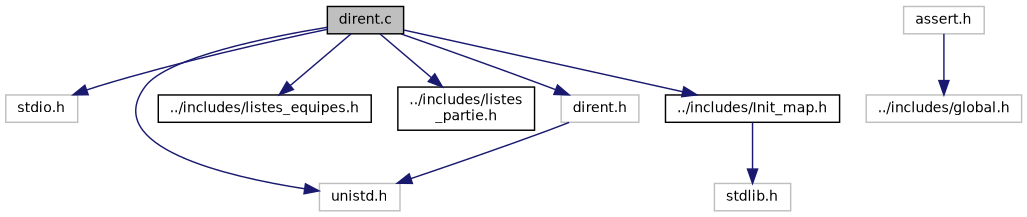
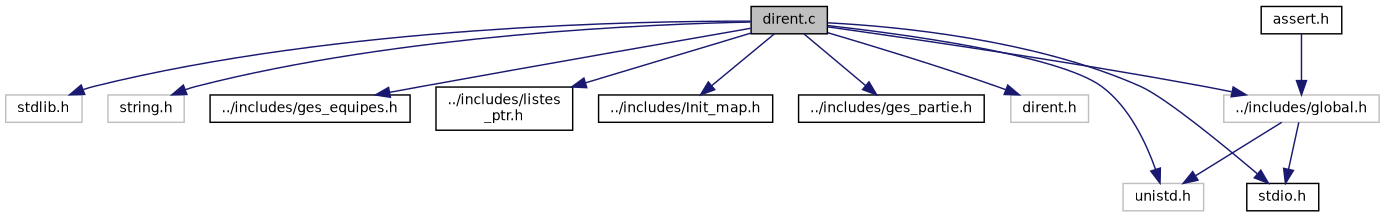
node "assert.h": color grey75 -> black
edge "dirent.c" -> "../includes/global.h": added
node "stdio.h": color grey75 -> black
node "string.h": added
node "../includes/listes_equipes.h": label "../includes/listes_equipes.h" -> "../includes/ges_equipes.h"
node "../includes/listes _partie.h": label "../includes/listes _partie.h" -> "../includes/listes _ptr.h"
node "../includes/ges_partie.h": added
edge "../includes/Init_map.h" -> "stdlib.h": now "dirent.c" -> "stdlib.h"
edge "../includes/global.h" -> "stdio.h": added
edge "dirent.h" -> "unistd.h": now "../includes/global.h" -> "unistd.h"
